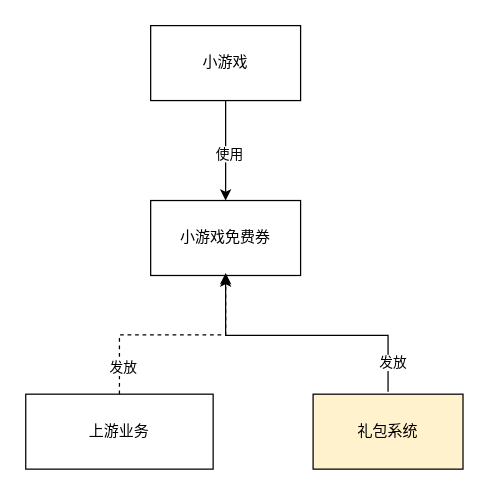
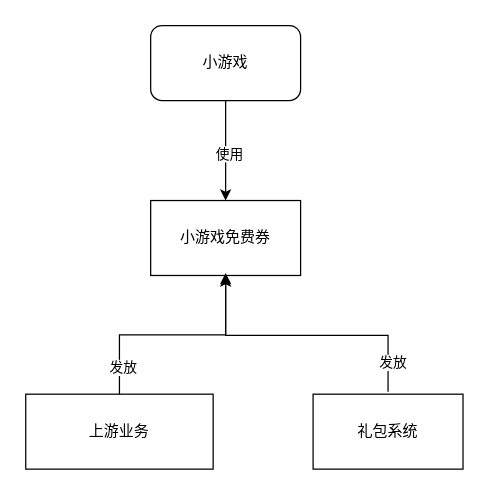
node "小游戏": shape rectangle -> rounded rectangle
edge "上游业务" -> "小游戏免费券": style dashed -> solid
node "礼包系统": fillcolor #fff2cc -> #ffffff
